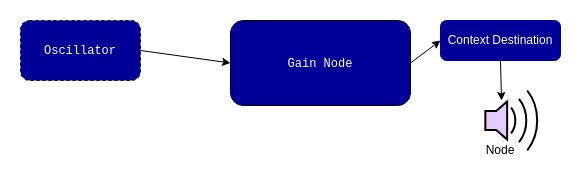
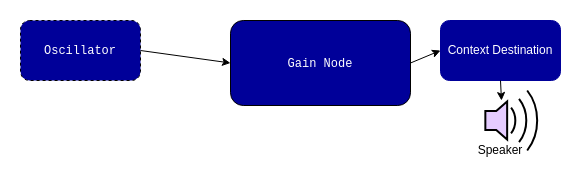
node "Context Destination": size 120x40 -> 120x60
node "Node": label "Node" -> "Speaker"
